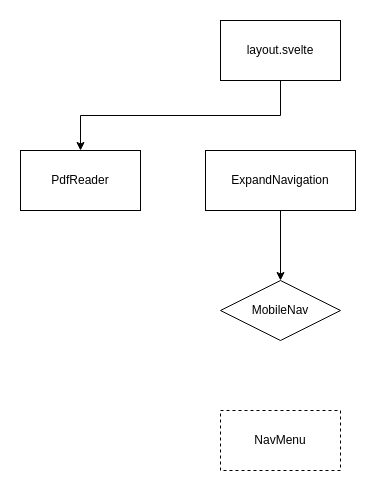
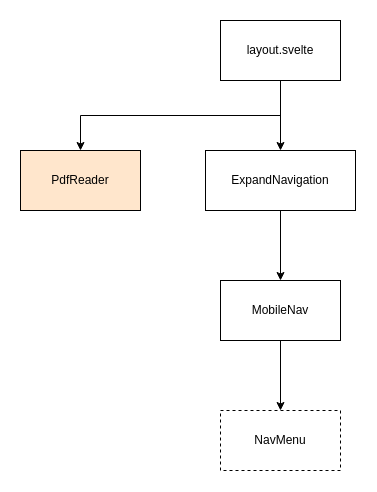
edge "layout.svelte" -> "ExpandNavigation": added
node "PdfReader": fillcolor #ffffff -> #ffe6cc
node "MobileNav": shape diamond -> rectangle
edge "MobileNav" -> "NavMenu": added
